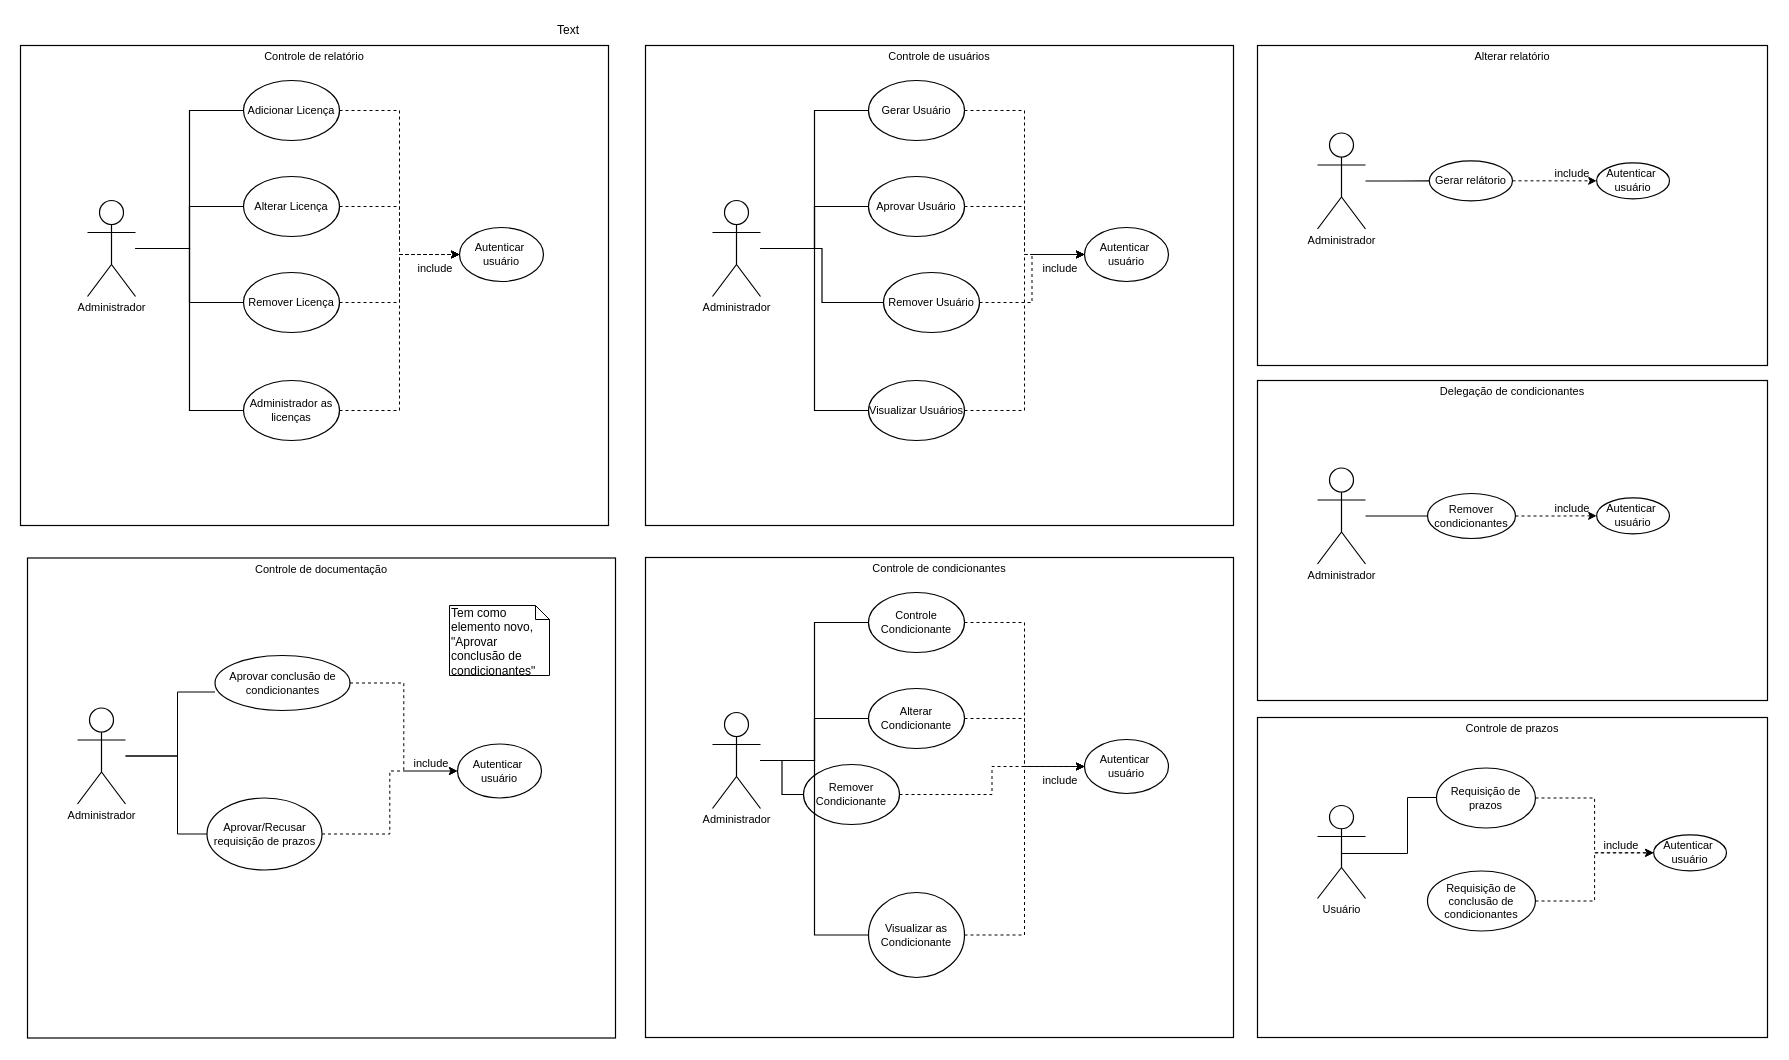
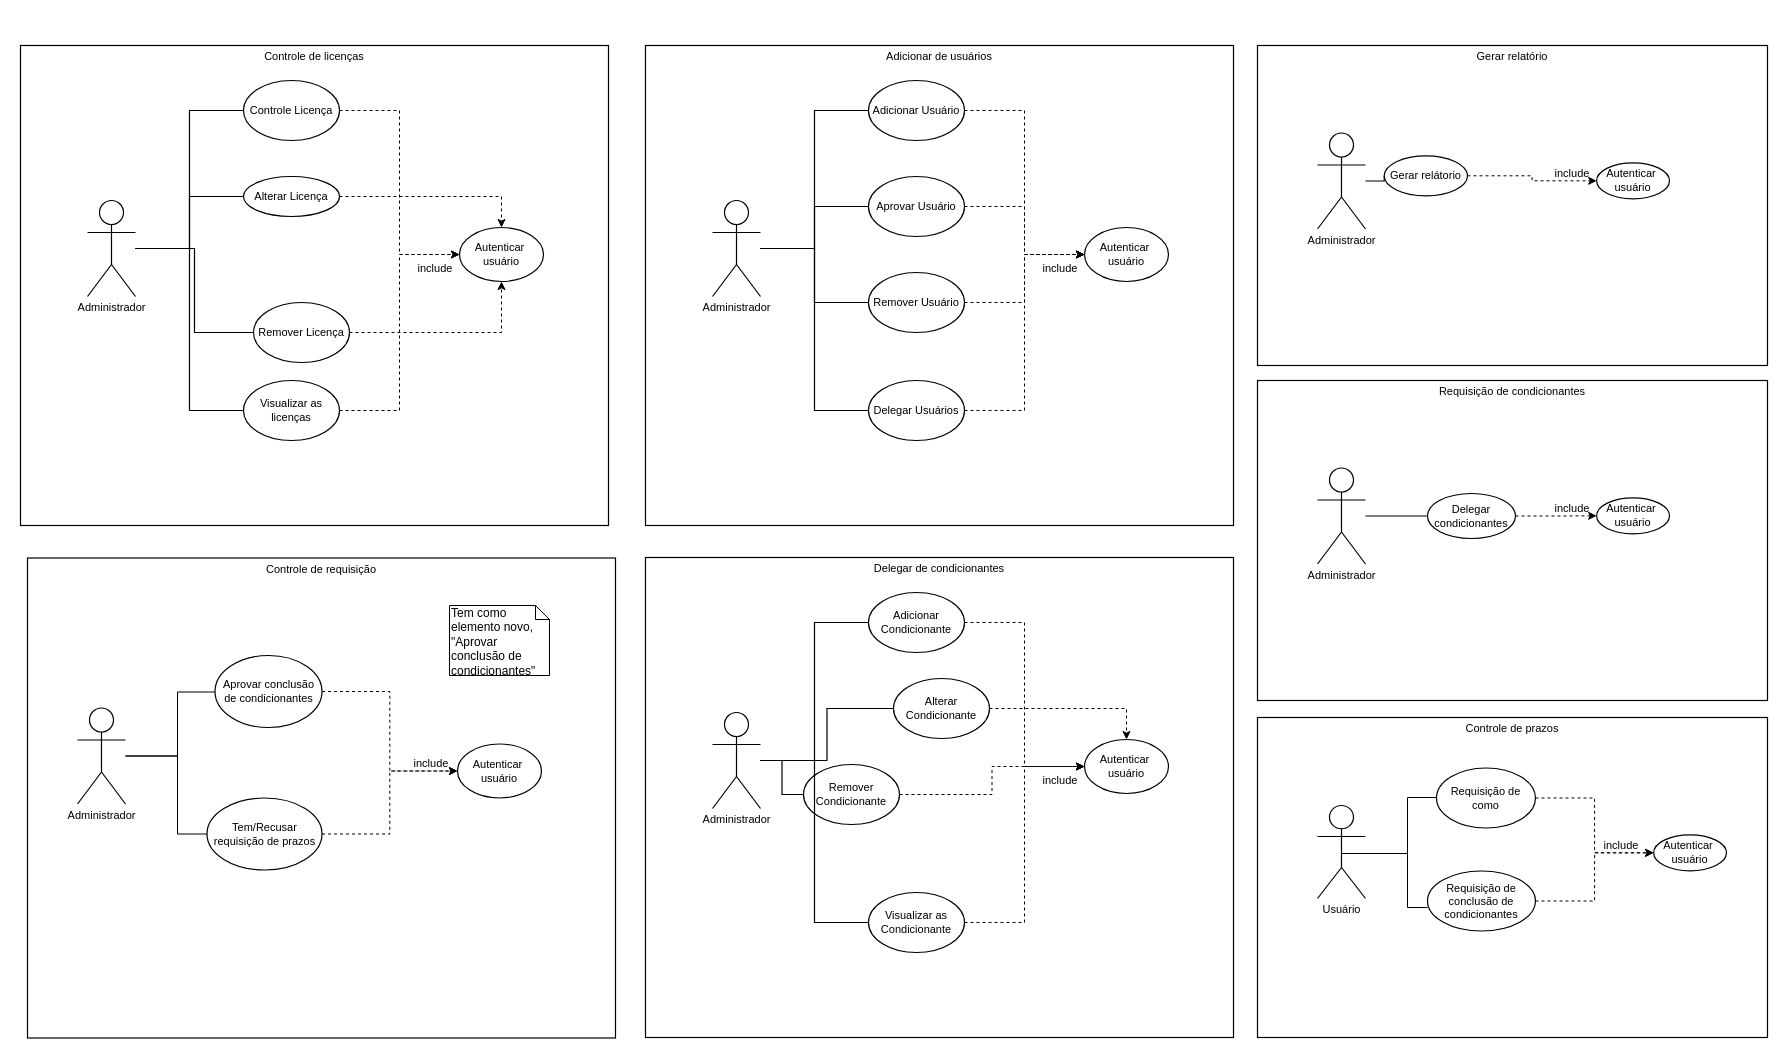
node "Text": removed
node "Controle de relatório": label "Controle de relatório" -> "Controle de licenças"
node "Controle de usuários": label "Controle de usuários" -> "Adicionar de usuários"
node "Alterar relatório": label "Alterar relatório" -> "Gerar relatório"
node "Adicionar Licença": label "Adicionar Licença" -> "Controle Licença"
node "Gerar Usuário": label "Gerar Usuário" -> "Adicionar Usuário"
node "Gerar relátorio": moved (1471, 181) -> (1426, 176)
node "Alterar Licença": size 96x60 -> 96x40
node "Remover Licença": moved (292, 303) -> (302, 333)
node "Remover Usuário": moved (932, 303) -> (917, 303)
node "Delegação de condicionantes": label "Delegação de condicionantes" -> "Requisição de condicionantes"
node "Administrador as licenças": label "Administrador as licenças" -> "Visualizar as licenças"
node "Visualizar Usuários": label "Visualizar Usuários" -> "Delegar Usuários"
node "Remover condicionantes": label "Remover condicionantes" -> "Delegar condicionantes"
node "Controle de condicionantes": label "Controle de condicionantes" -> "Delegar de condicionantes"
node "Controle de documentação": label "Controle de documentação" -> "Controle de requisição"
node "Controle Condicionante": label "Controle Condicionante" -> "Adicionar Condicionante"
node "Aprovar conclusão de condicionantes": size 135x55 -> 107x72
node "Alterar Condicionante": moved (917, 719) -> (942, 709)
node "Requisição de prazos": label "Requisição de prazos" -> "Requisição de como"
node "Aprovar/Recusar requisição de prazos": label "Aprovar/Recusar requisição de prazos" -> "Tem/Recusar requisição de prazos"
edge "Usuário" -- "Requisição de conclusão de condicionantes": added
node "Visualizar as Condicionante": size 96x85 -> 96x60
